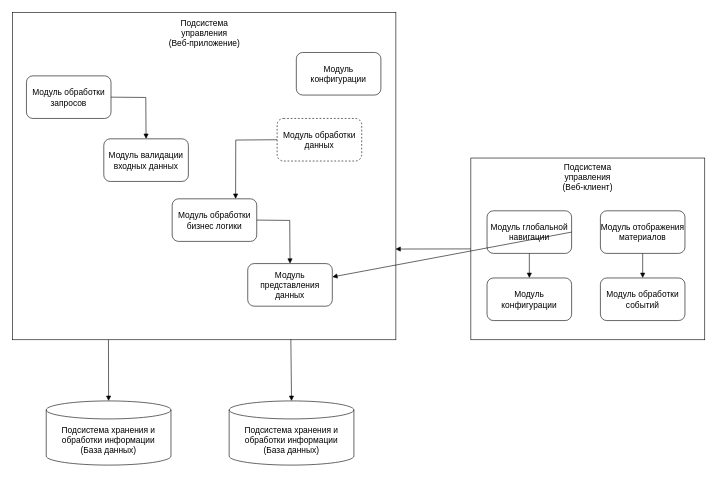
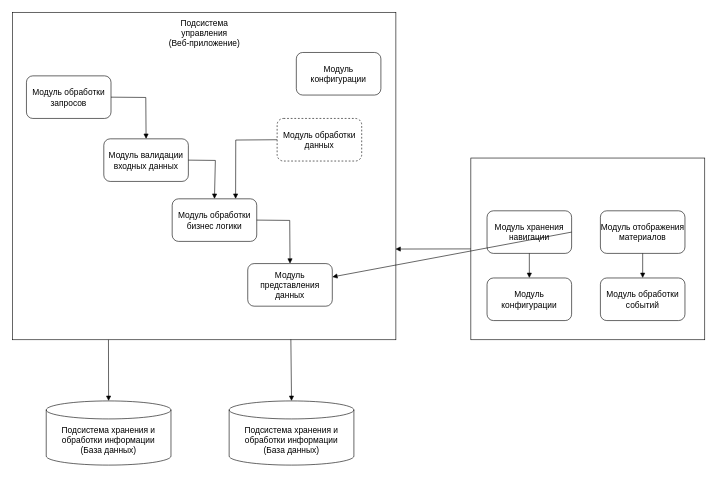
edge "Модуль валидации входных данных" -> "Модуль обработки бизнес логики": added
node "Подсистема управления (Веб-клиент)": removed
node "Модуль глобальной навигации": label "Модуль глобальной навигации" -> "Модуль хранения навигации"
